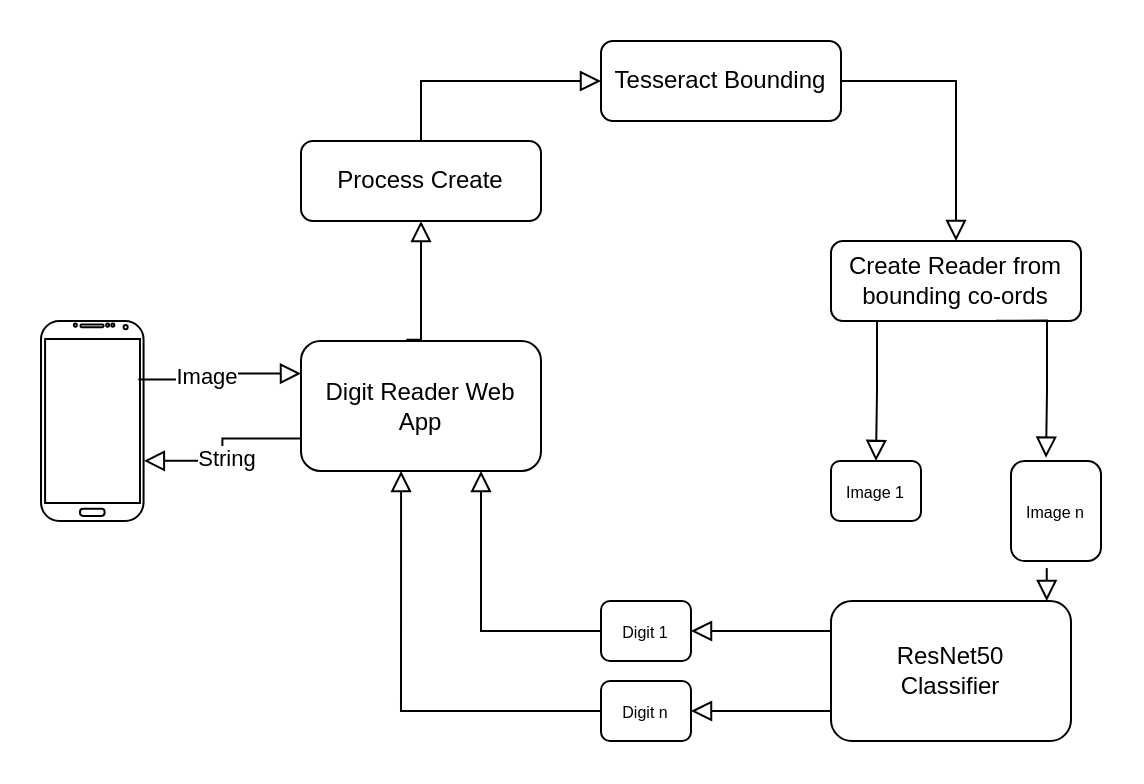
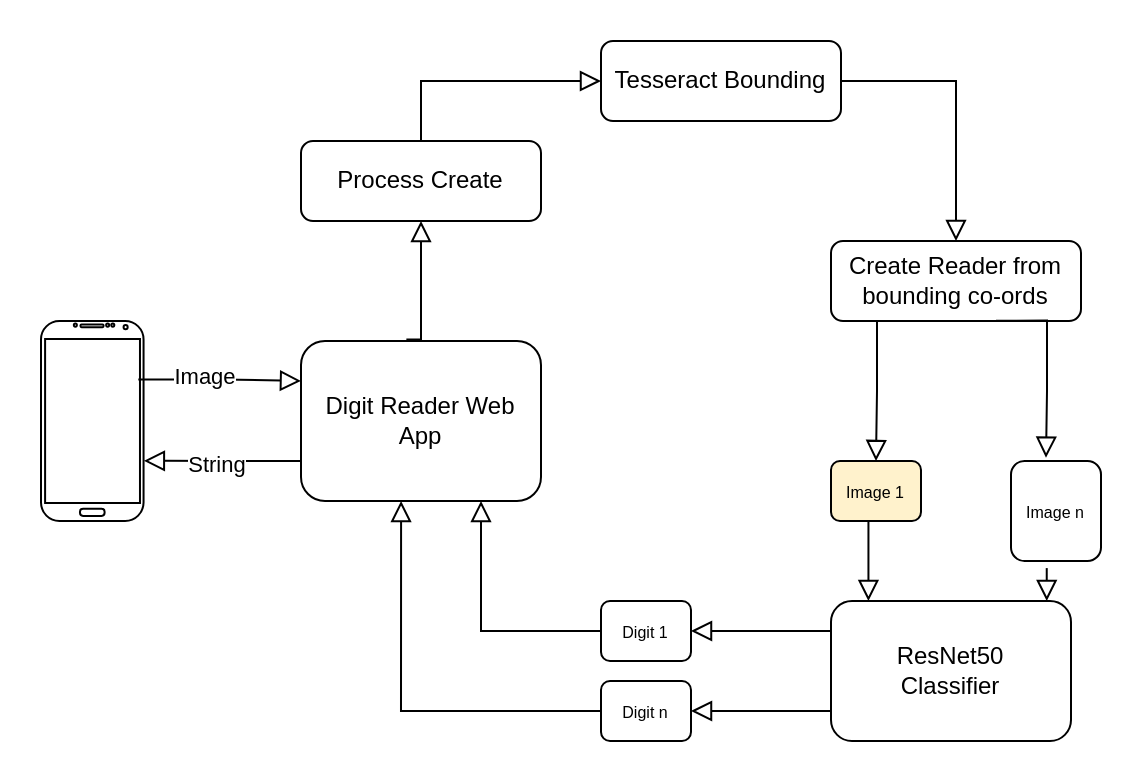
node "Digit Reader Web App": size 240x130 -> 240x160
node "Image 1": fillcolor #ffffff -> #fff2cc
edge "Image 1" -> "ResNet50 Classifier": added
